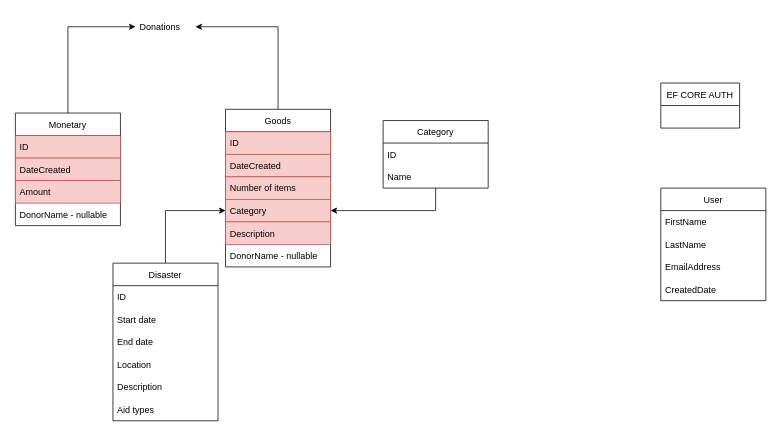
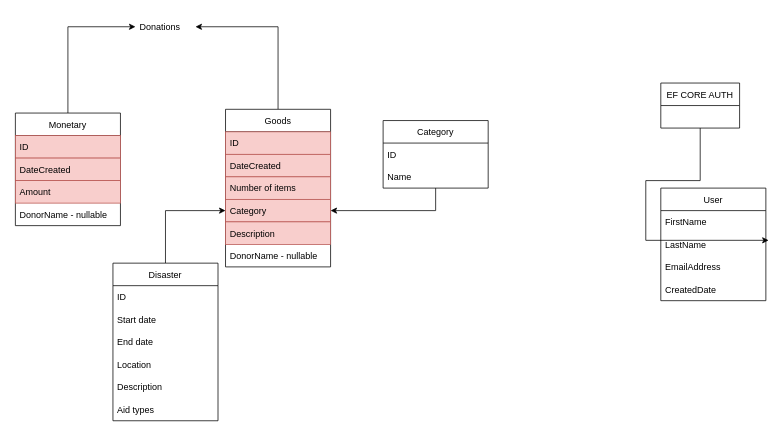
edge "EF CORE AUTH" -> "LastName": added
